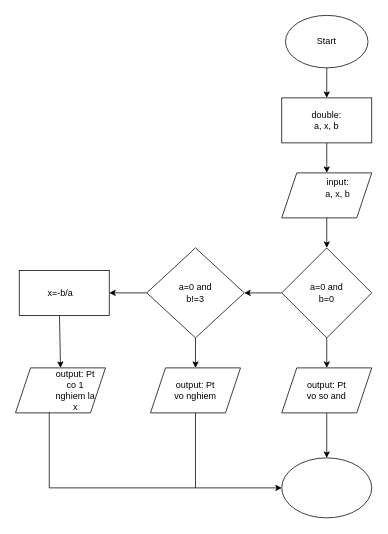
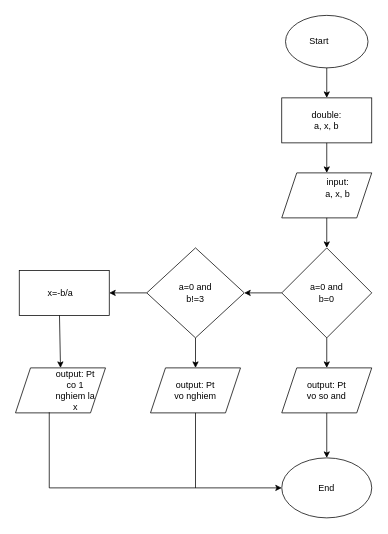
node "Start": moved (327, 42) -> (319, 42)
node "End": added
